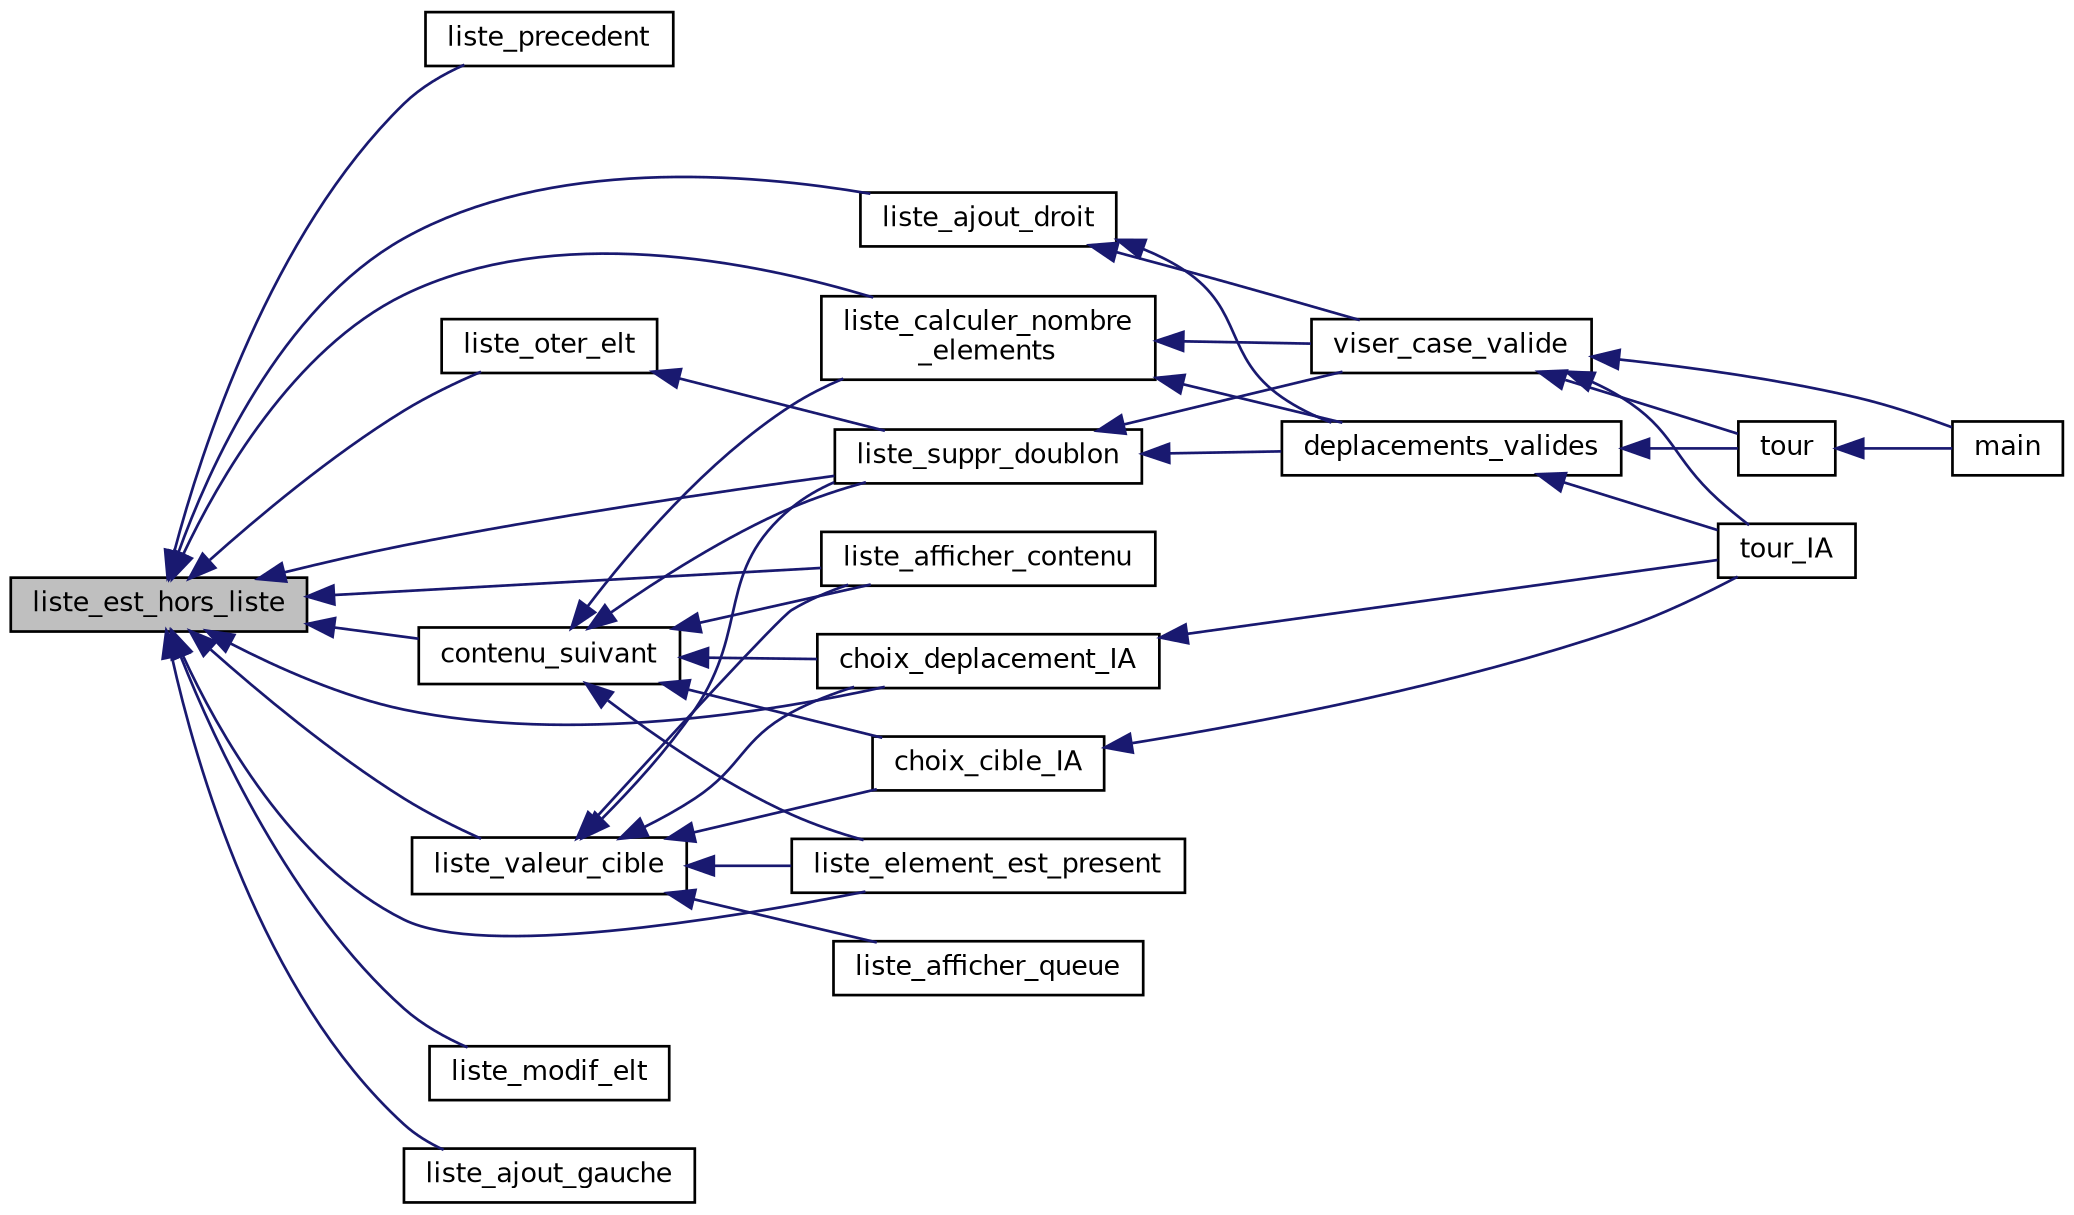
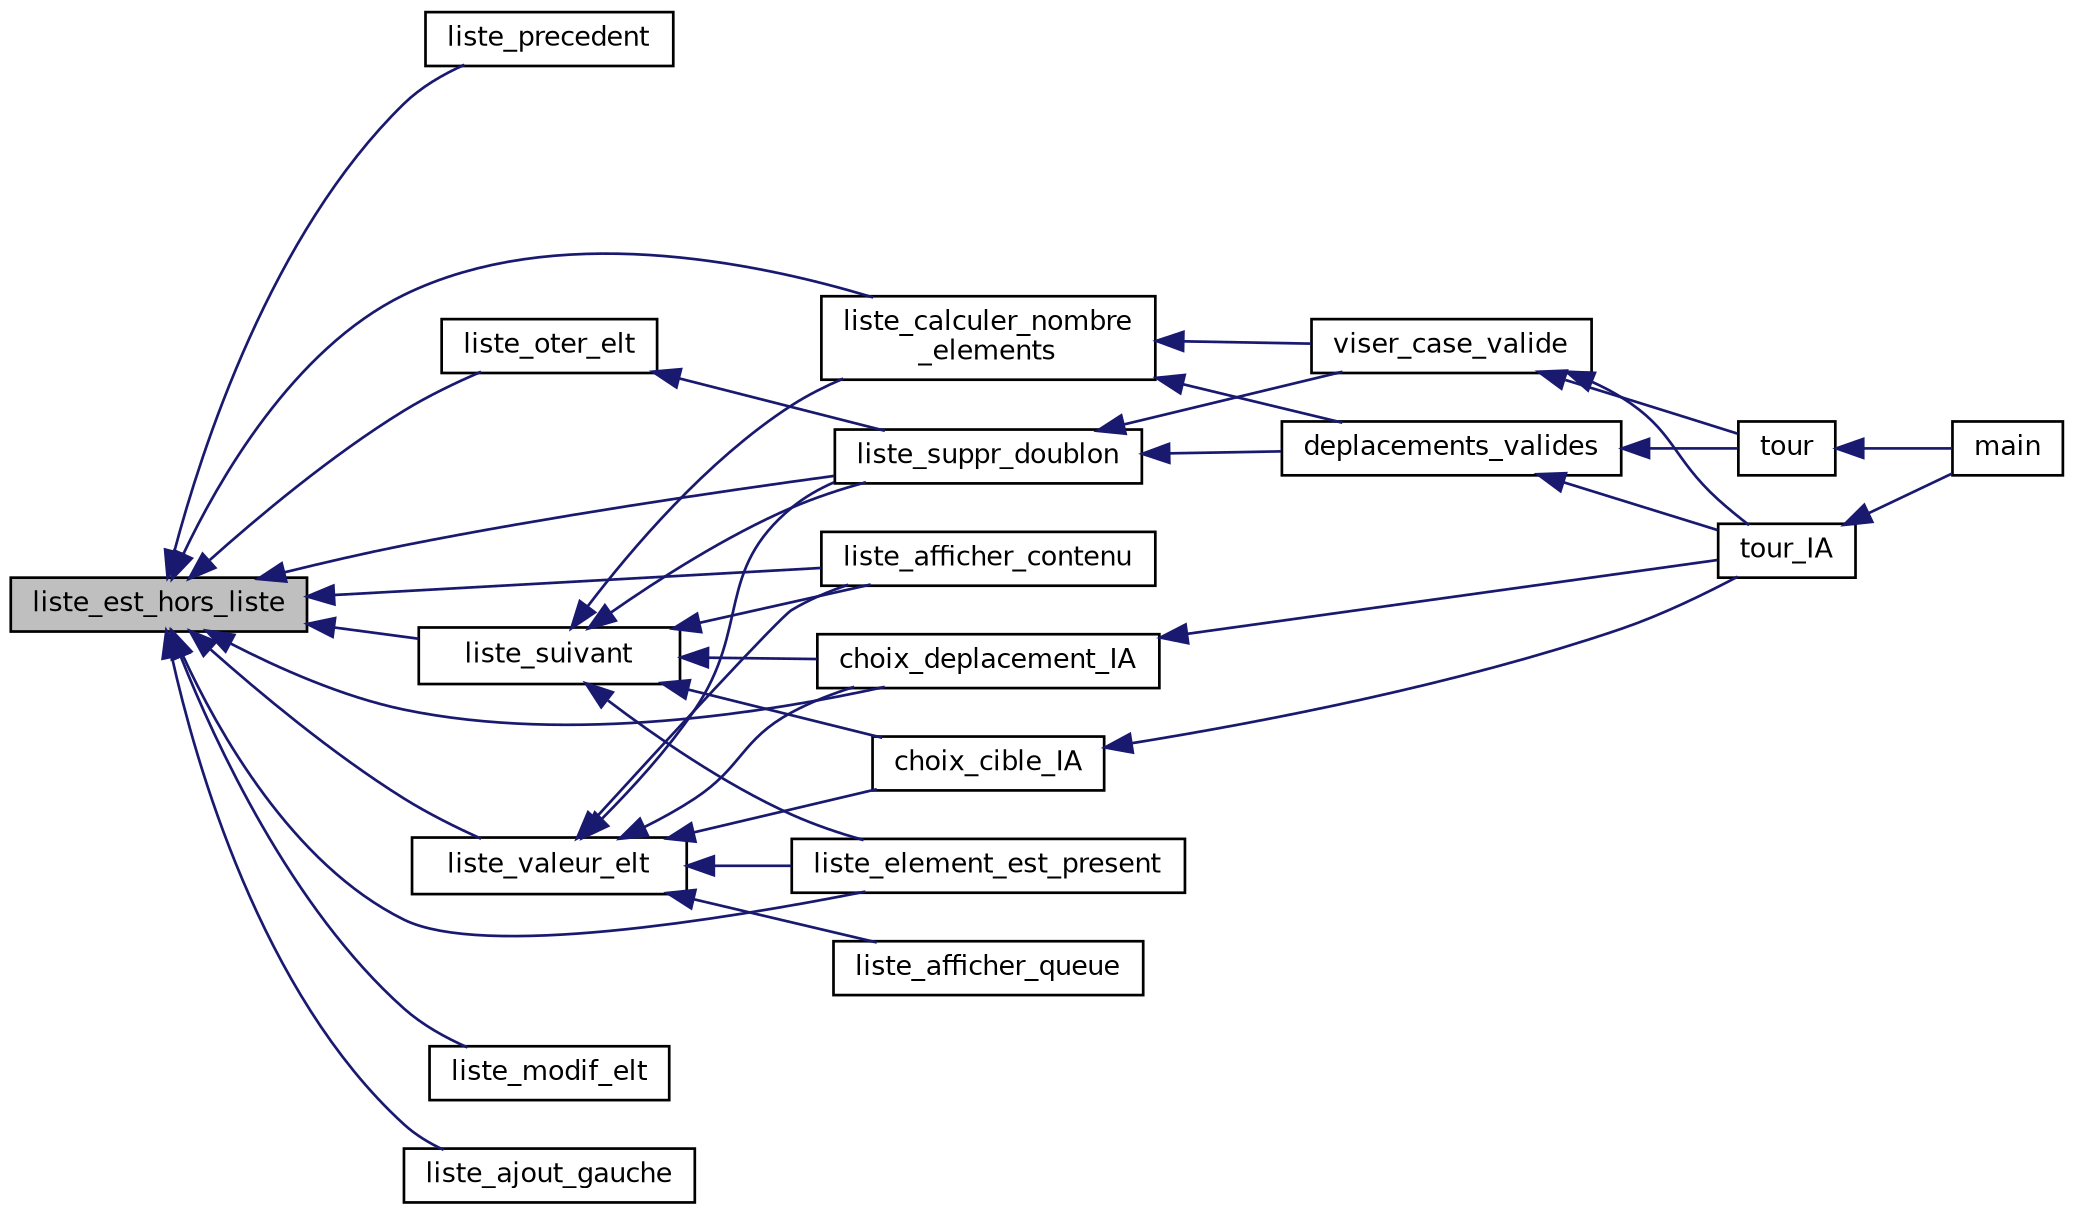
node "liste_ajout_droit": removed
edge "main" -> "viser_case_valide": now "main" -> "tour_IA"
node "contenu_suivant": label "contenu_suivant" -> "liste_suivant"
node "liste_valeur_cible": label "liste_valeur_cible" -> "liste_valeur_elt"
